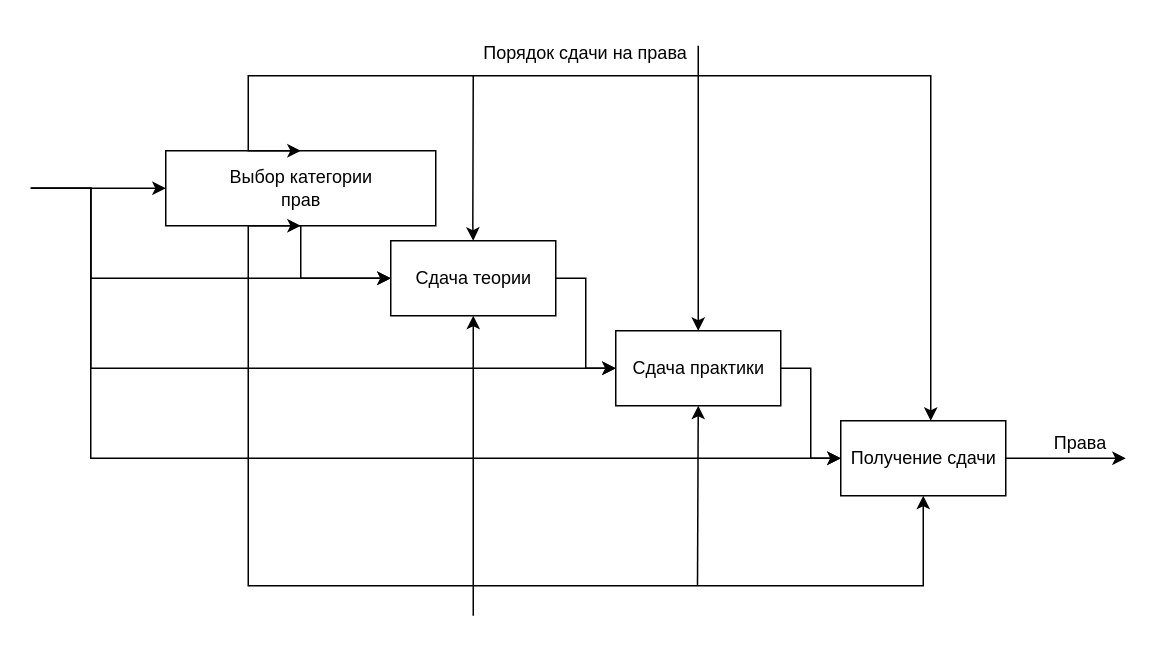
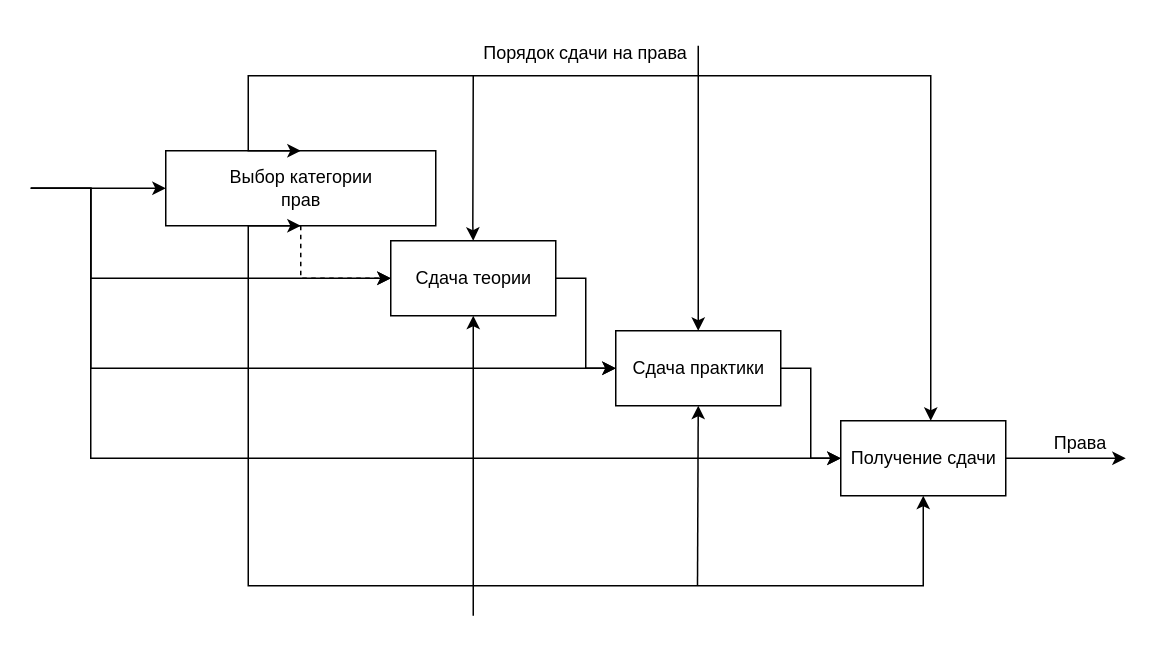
edge "Выбор категории прав" -> "Сдача теории": style solid -> dashed
